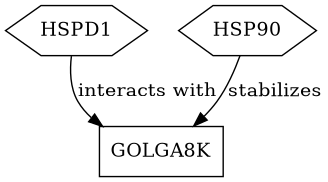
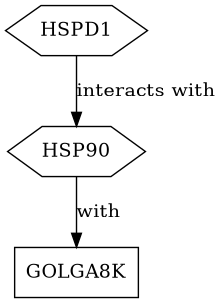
edge "HSPD1" -> "GOLGA8K": now "HSPD1" -> "HSP90"
edge "HSP90" -> "GOLGA8K": label "stabilizes" -> "with"
